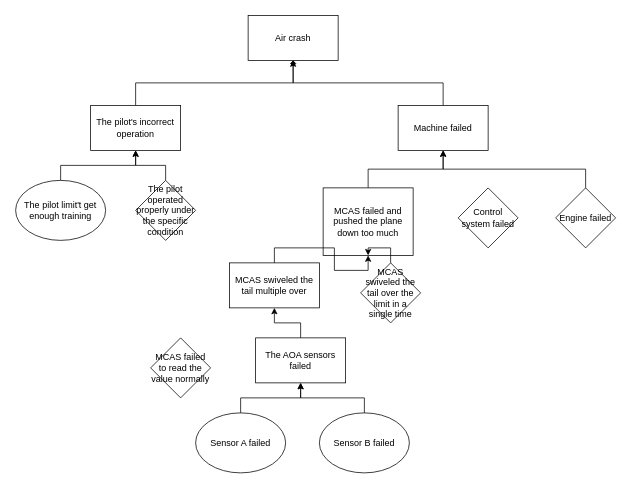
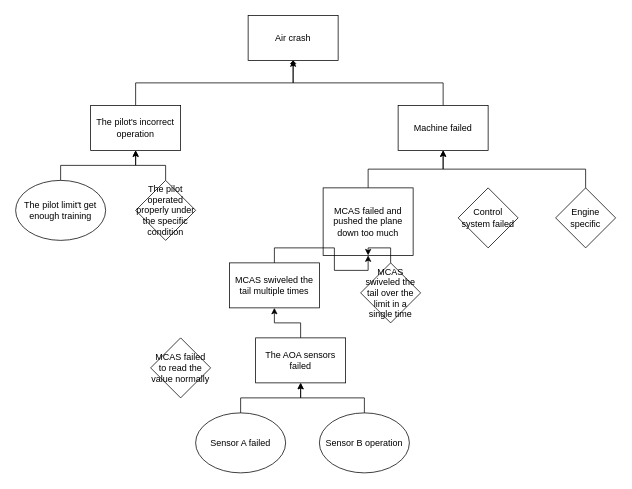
node "Engine failed": label "Engine failed" -> "Engine specific"
node "MCAS swiveled the tail multiple over": label "MCAS swiveled the tail multiple over" -> "MCAS swiveled the tail multiple times"
node "Sensor B failed": label "Sensor B failed" -> "Sensor B operation"
